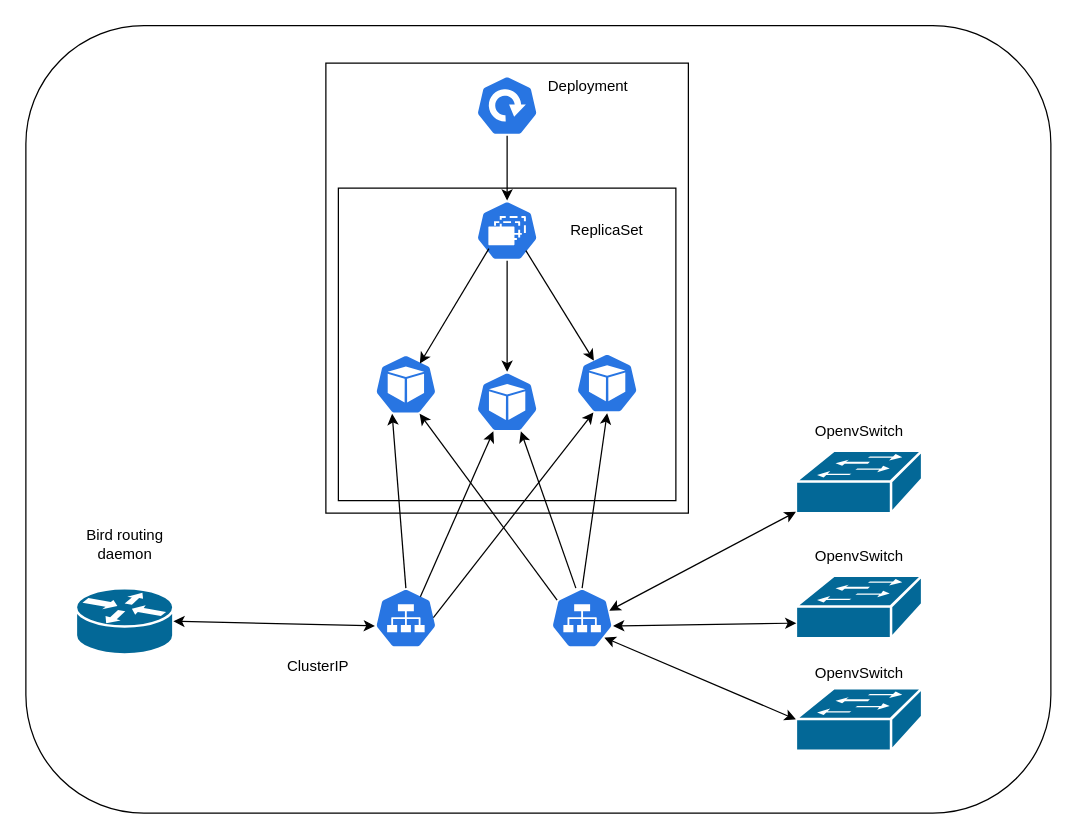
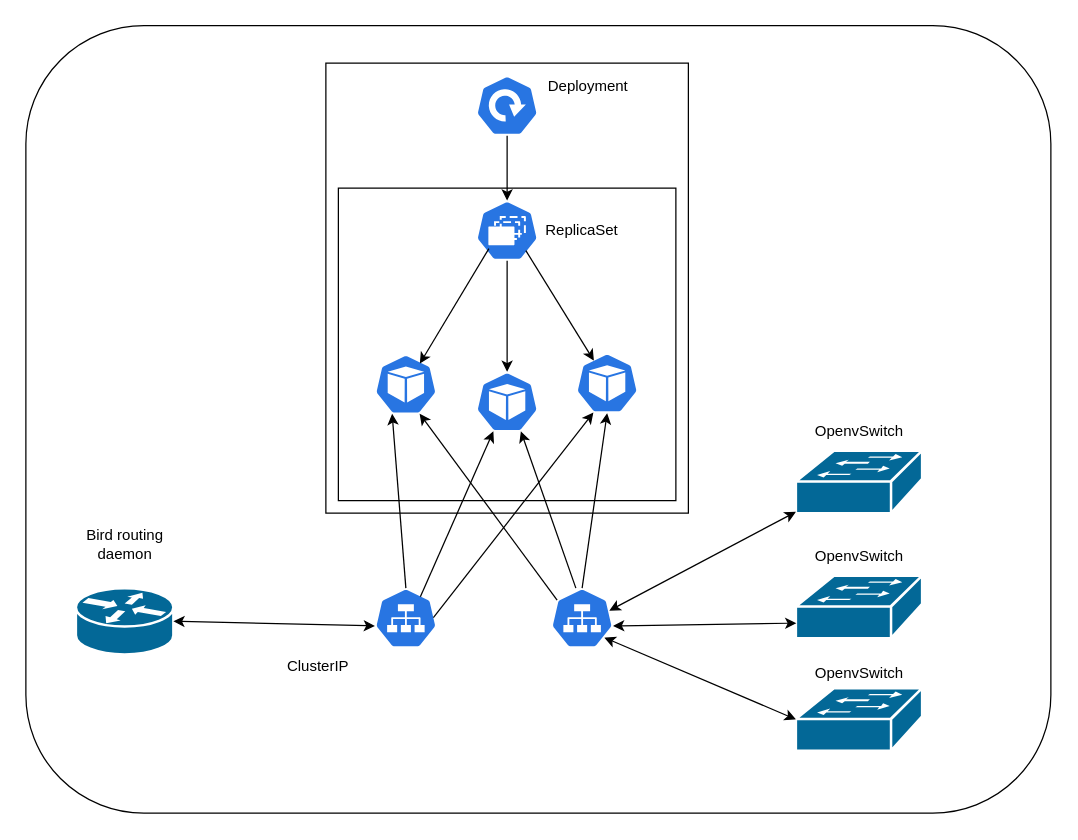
node "ReplicaSet": moved (607, 231) -> (582, 231)
